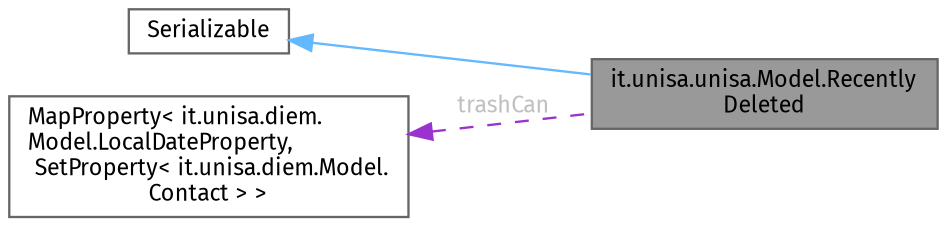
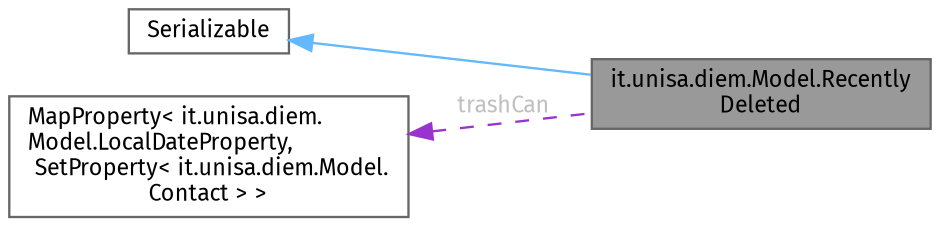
node "it.unisa.unisa.Model.Recently Deleted": label "it.unisa.unisa.Model.Recently Deleted" -> "it.unisa.diem.Model.Recently Deleted"
